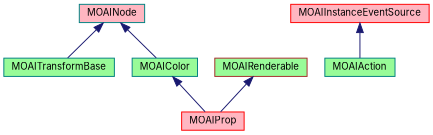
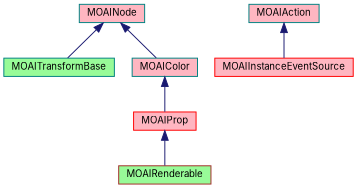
edge "MOAIAction" -> "MOAIInstanceEventSource": reversed
node "MOAIColor": fillcolor palegreen -> lightpink
node "MOAIAction": fillcolor palegreen -> lightpink
edge "MOAIProp" -> "MOAIRenderable": reversed
